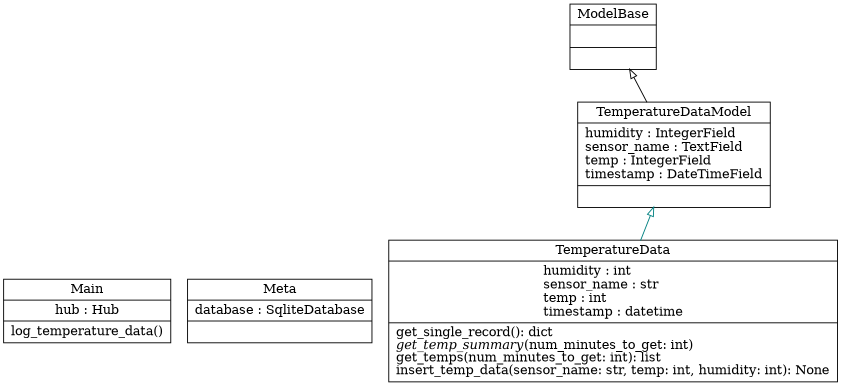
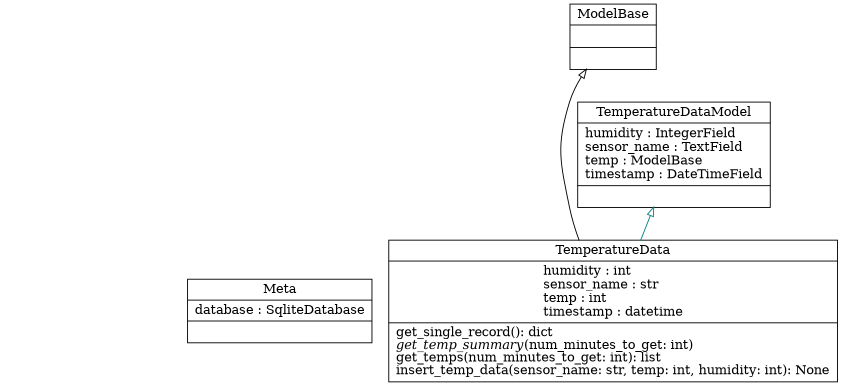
edge "TemperatureDataModel" -> "ModelBase": now "TemperatureData" -> "ModelBase"
node "TemperatureDataModel": text "temp : IntegerField" -> "temp : ModelBase"
node "Main": removed
